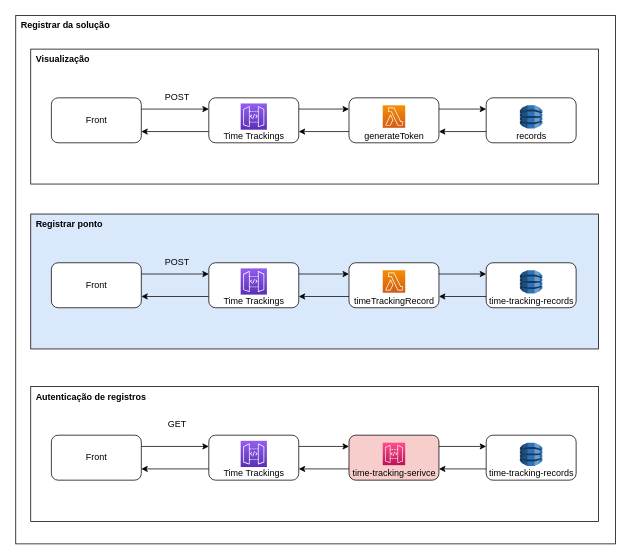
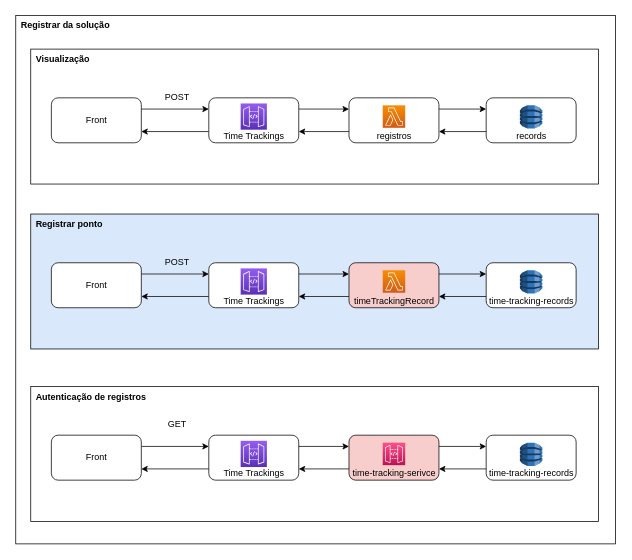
node "generateToken": label "generateToken" -> "registros"
node "timeTrackingRecord": fillcolor #ffffff -> #f8cecc
